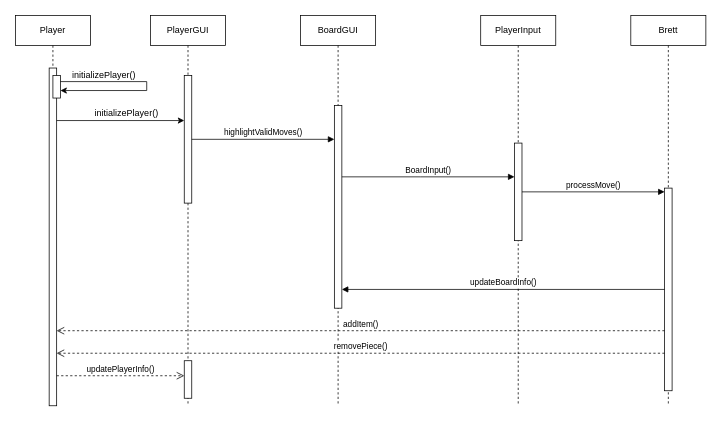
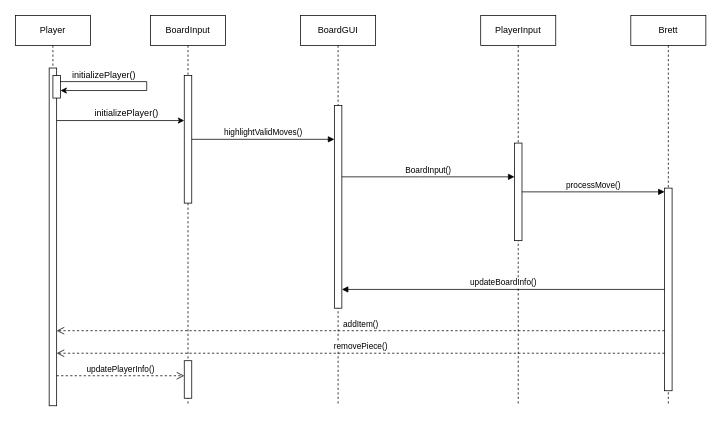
node "PlayerGUI": label "PlayerGUI" -> "BoardInput"
